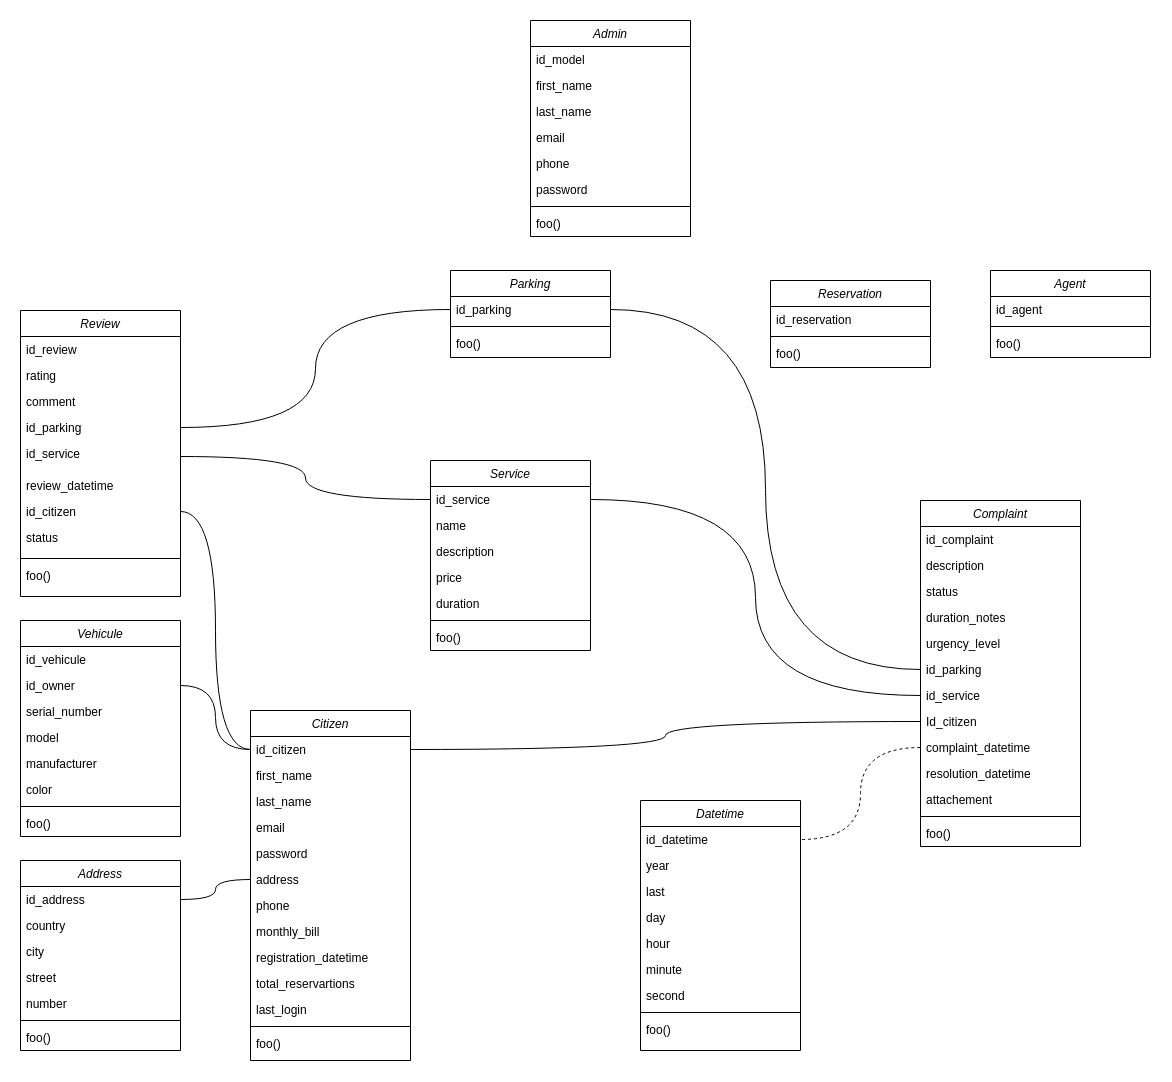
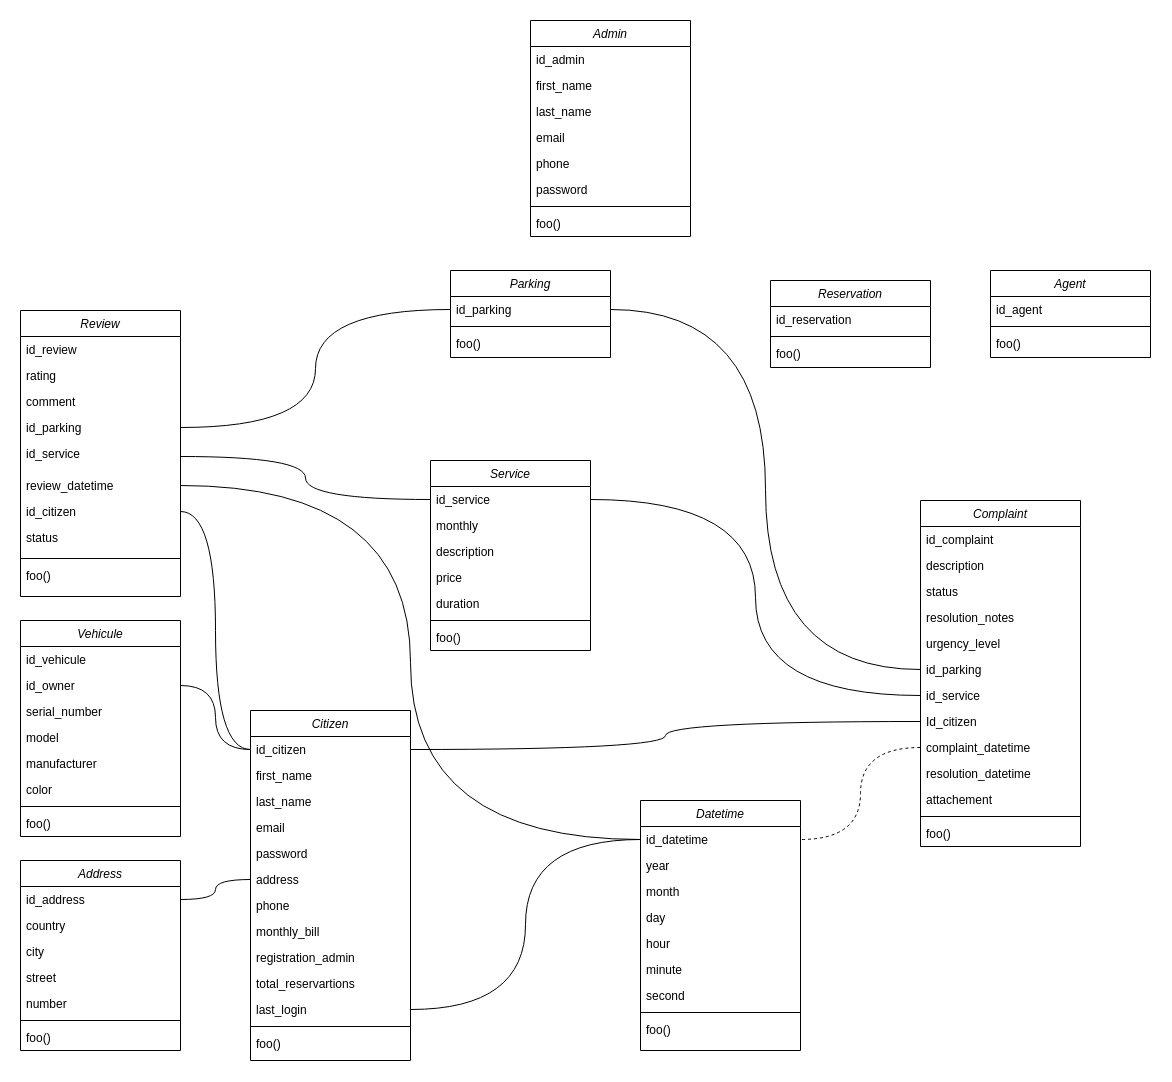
node "id_model": label "id_model" -> "id_admin"
node "name": label "name" -> "monthly"
node "duration_notes": label "duration_notes" -> "resolution_notes"
edge "review_datetime" -- "id_datetime": added
node "last": label "last" -> "month"
edge "id_datetime" -- "last_login": added
node "registration_datetime": label "registration_datetime" -> "registration_admin"
